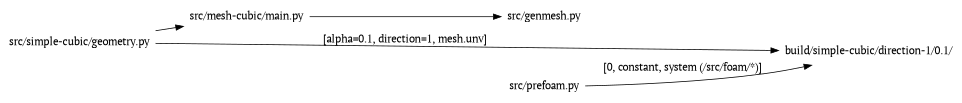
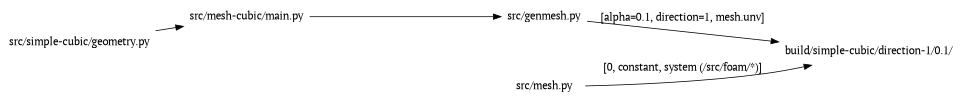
edge "src/simple-cubic/geometry.py" -> "build/simple-cubic/direction-1/0.1/": now "src/genmesh.py" -> "build/simple-cubic/direction-1/0.1/"
node "src/prefoam.py": label "src/prefoam.py" -> "src/mesh.py"
